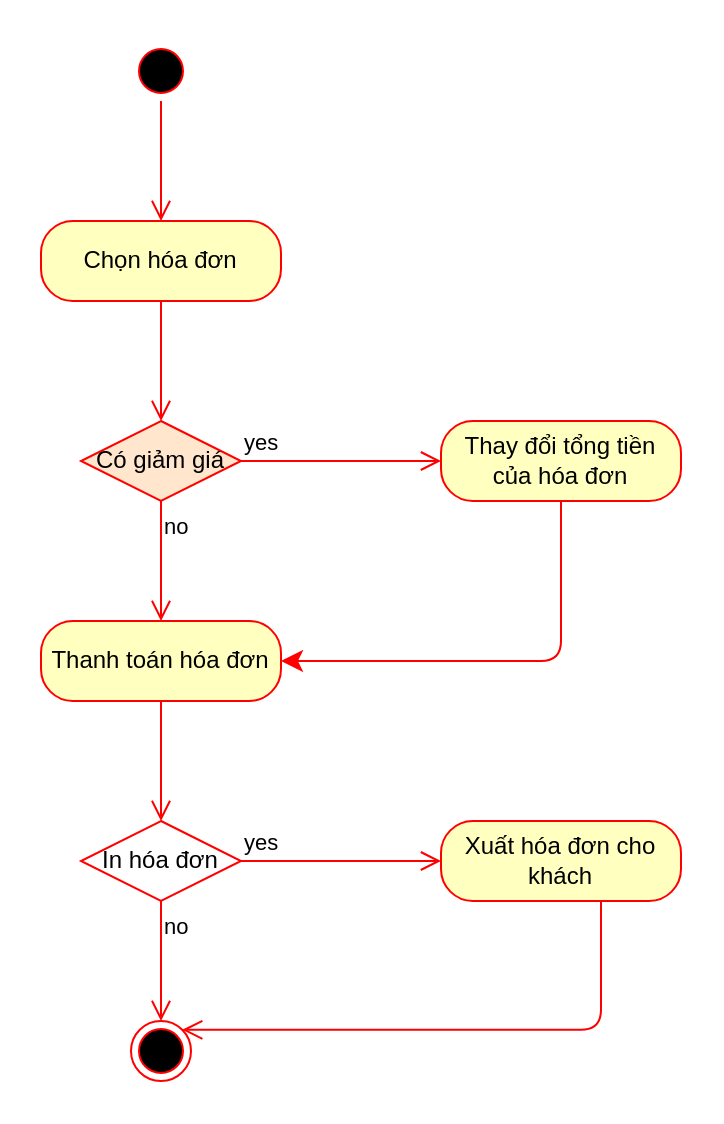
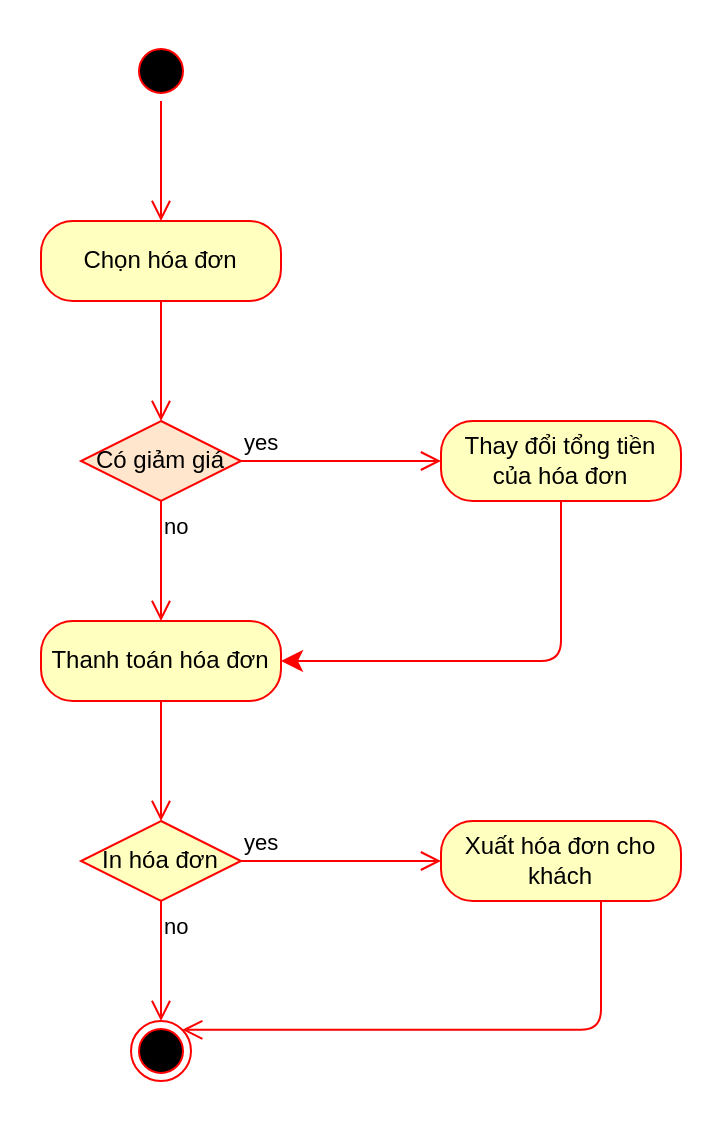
node "In hóa đơn": fillcolor #ffffff -> #ffffc0
